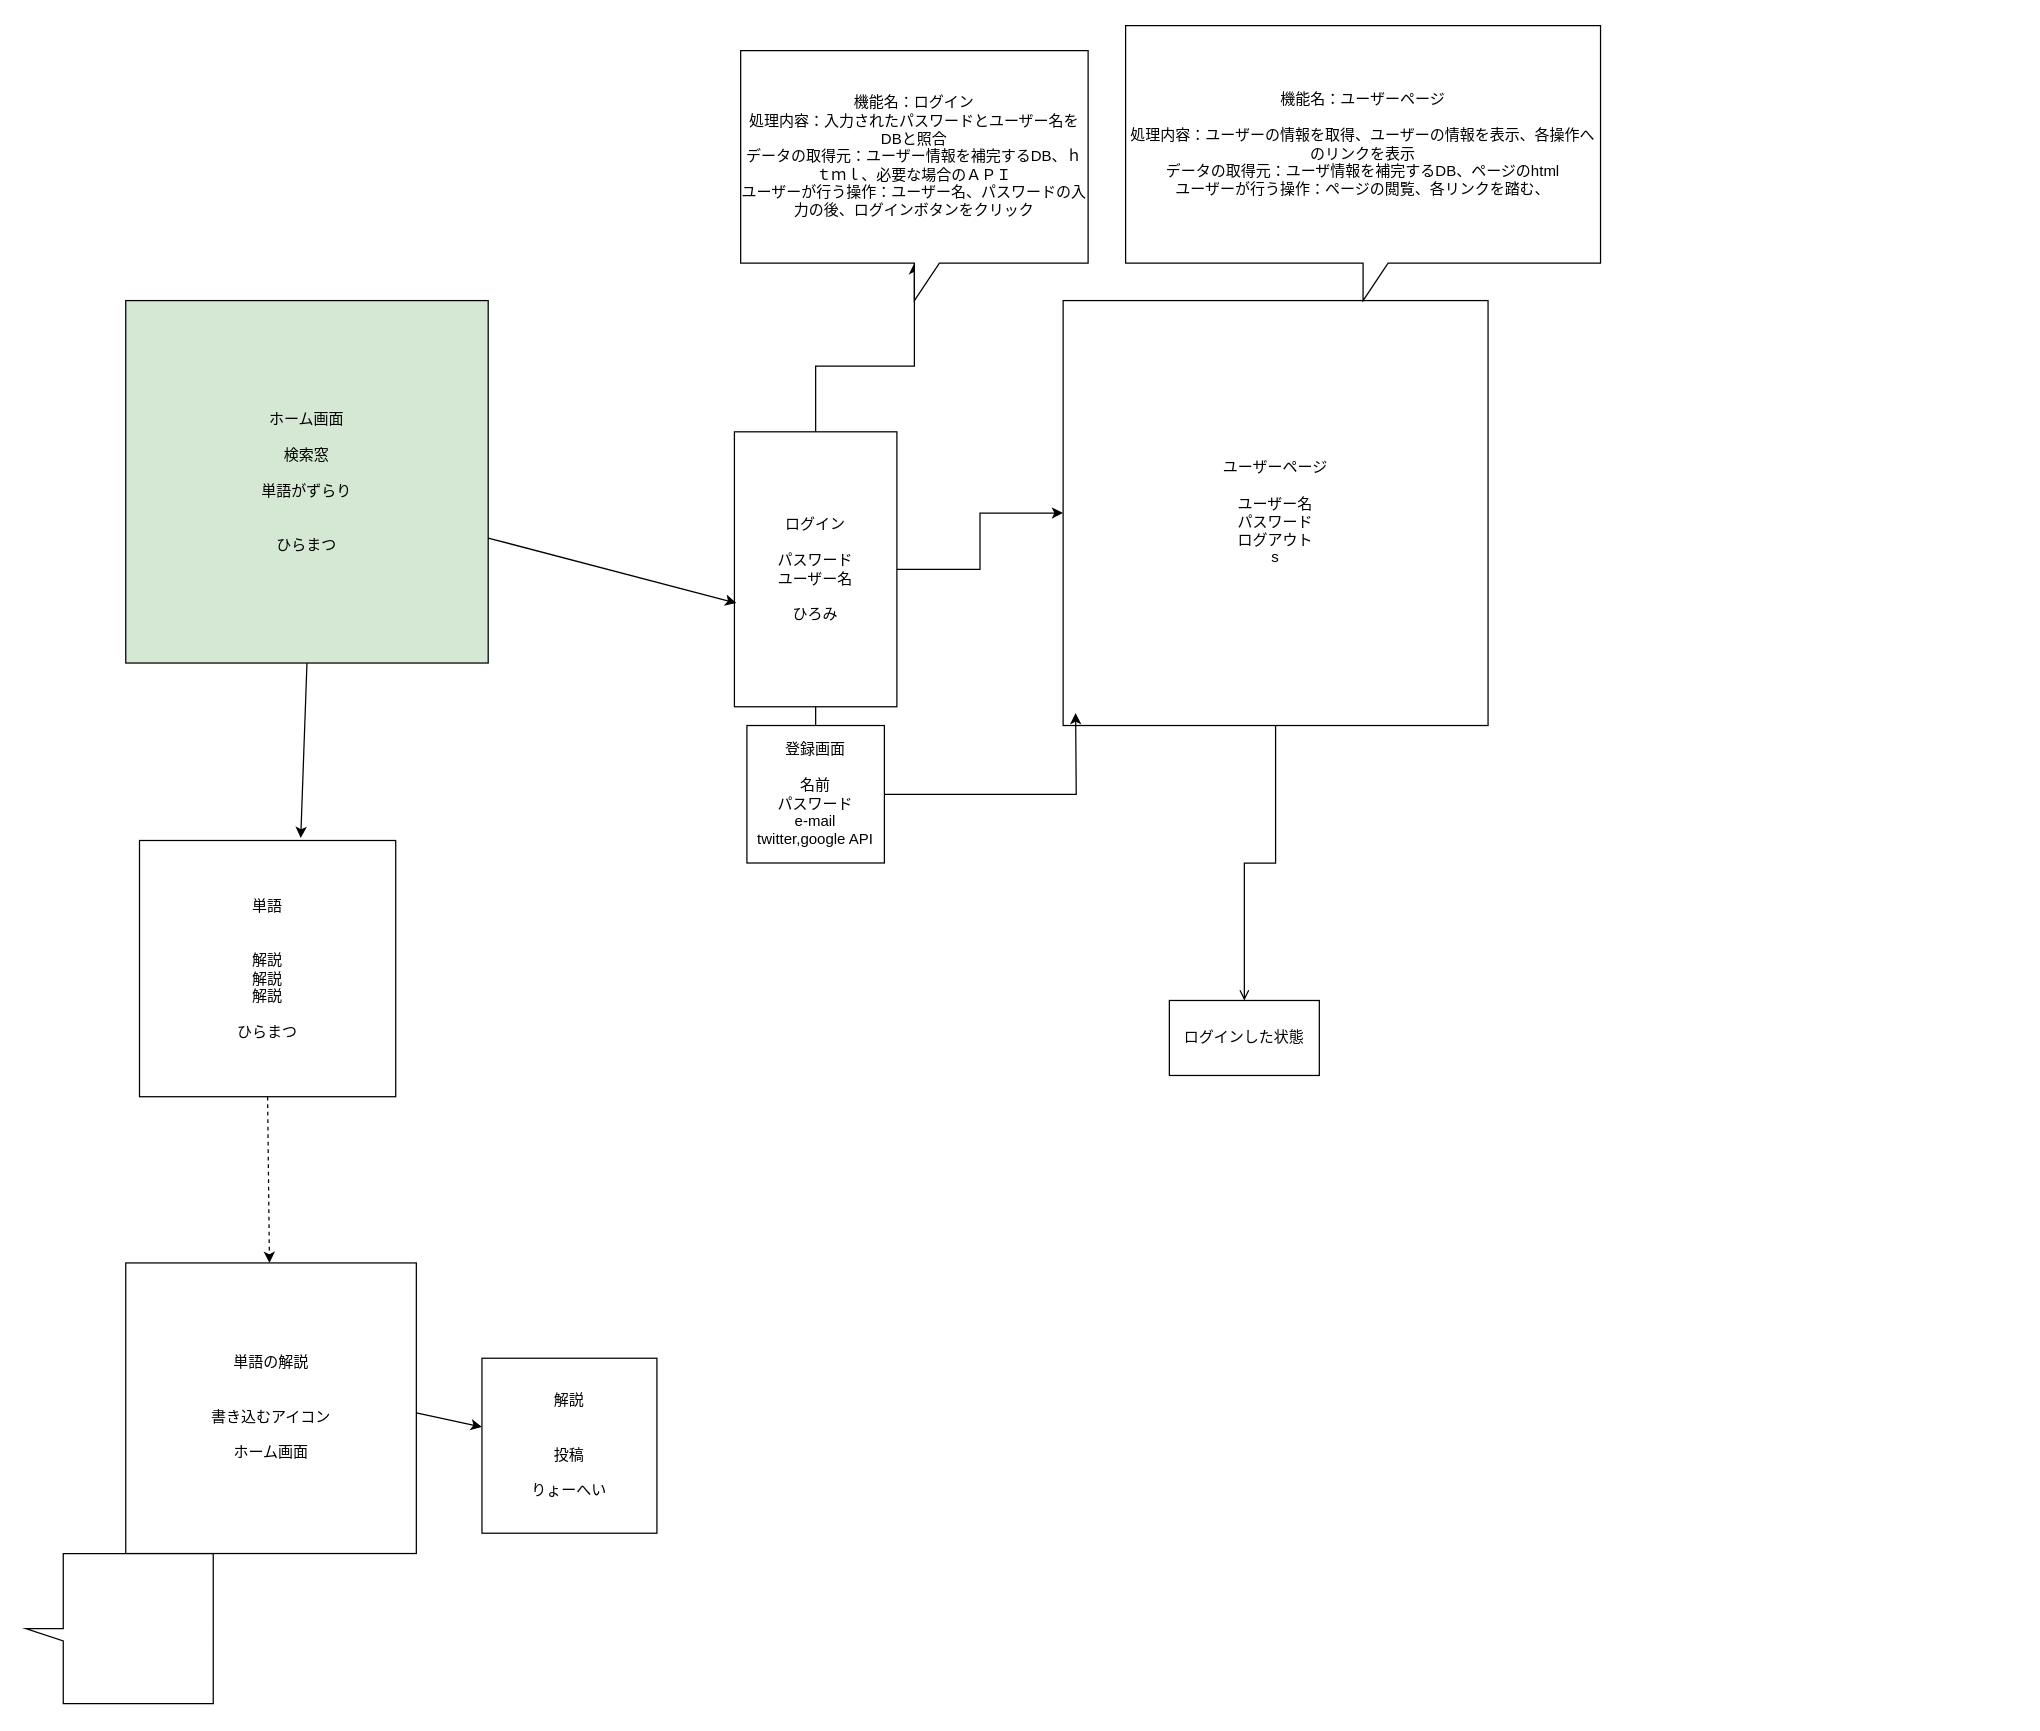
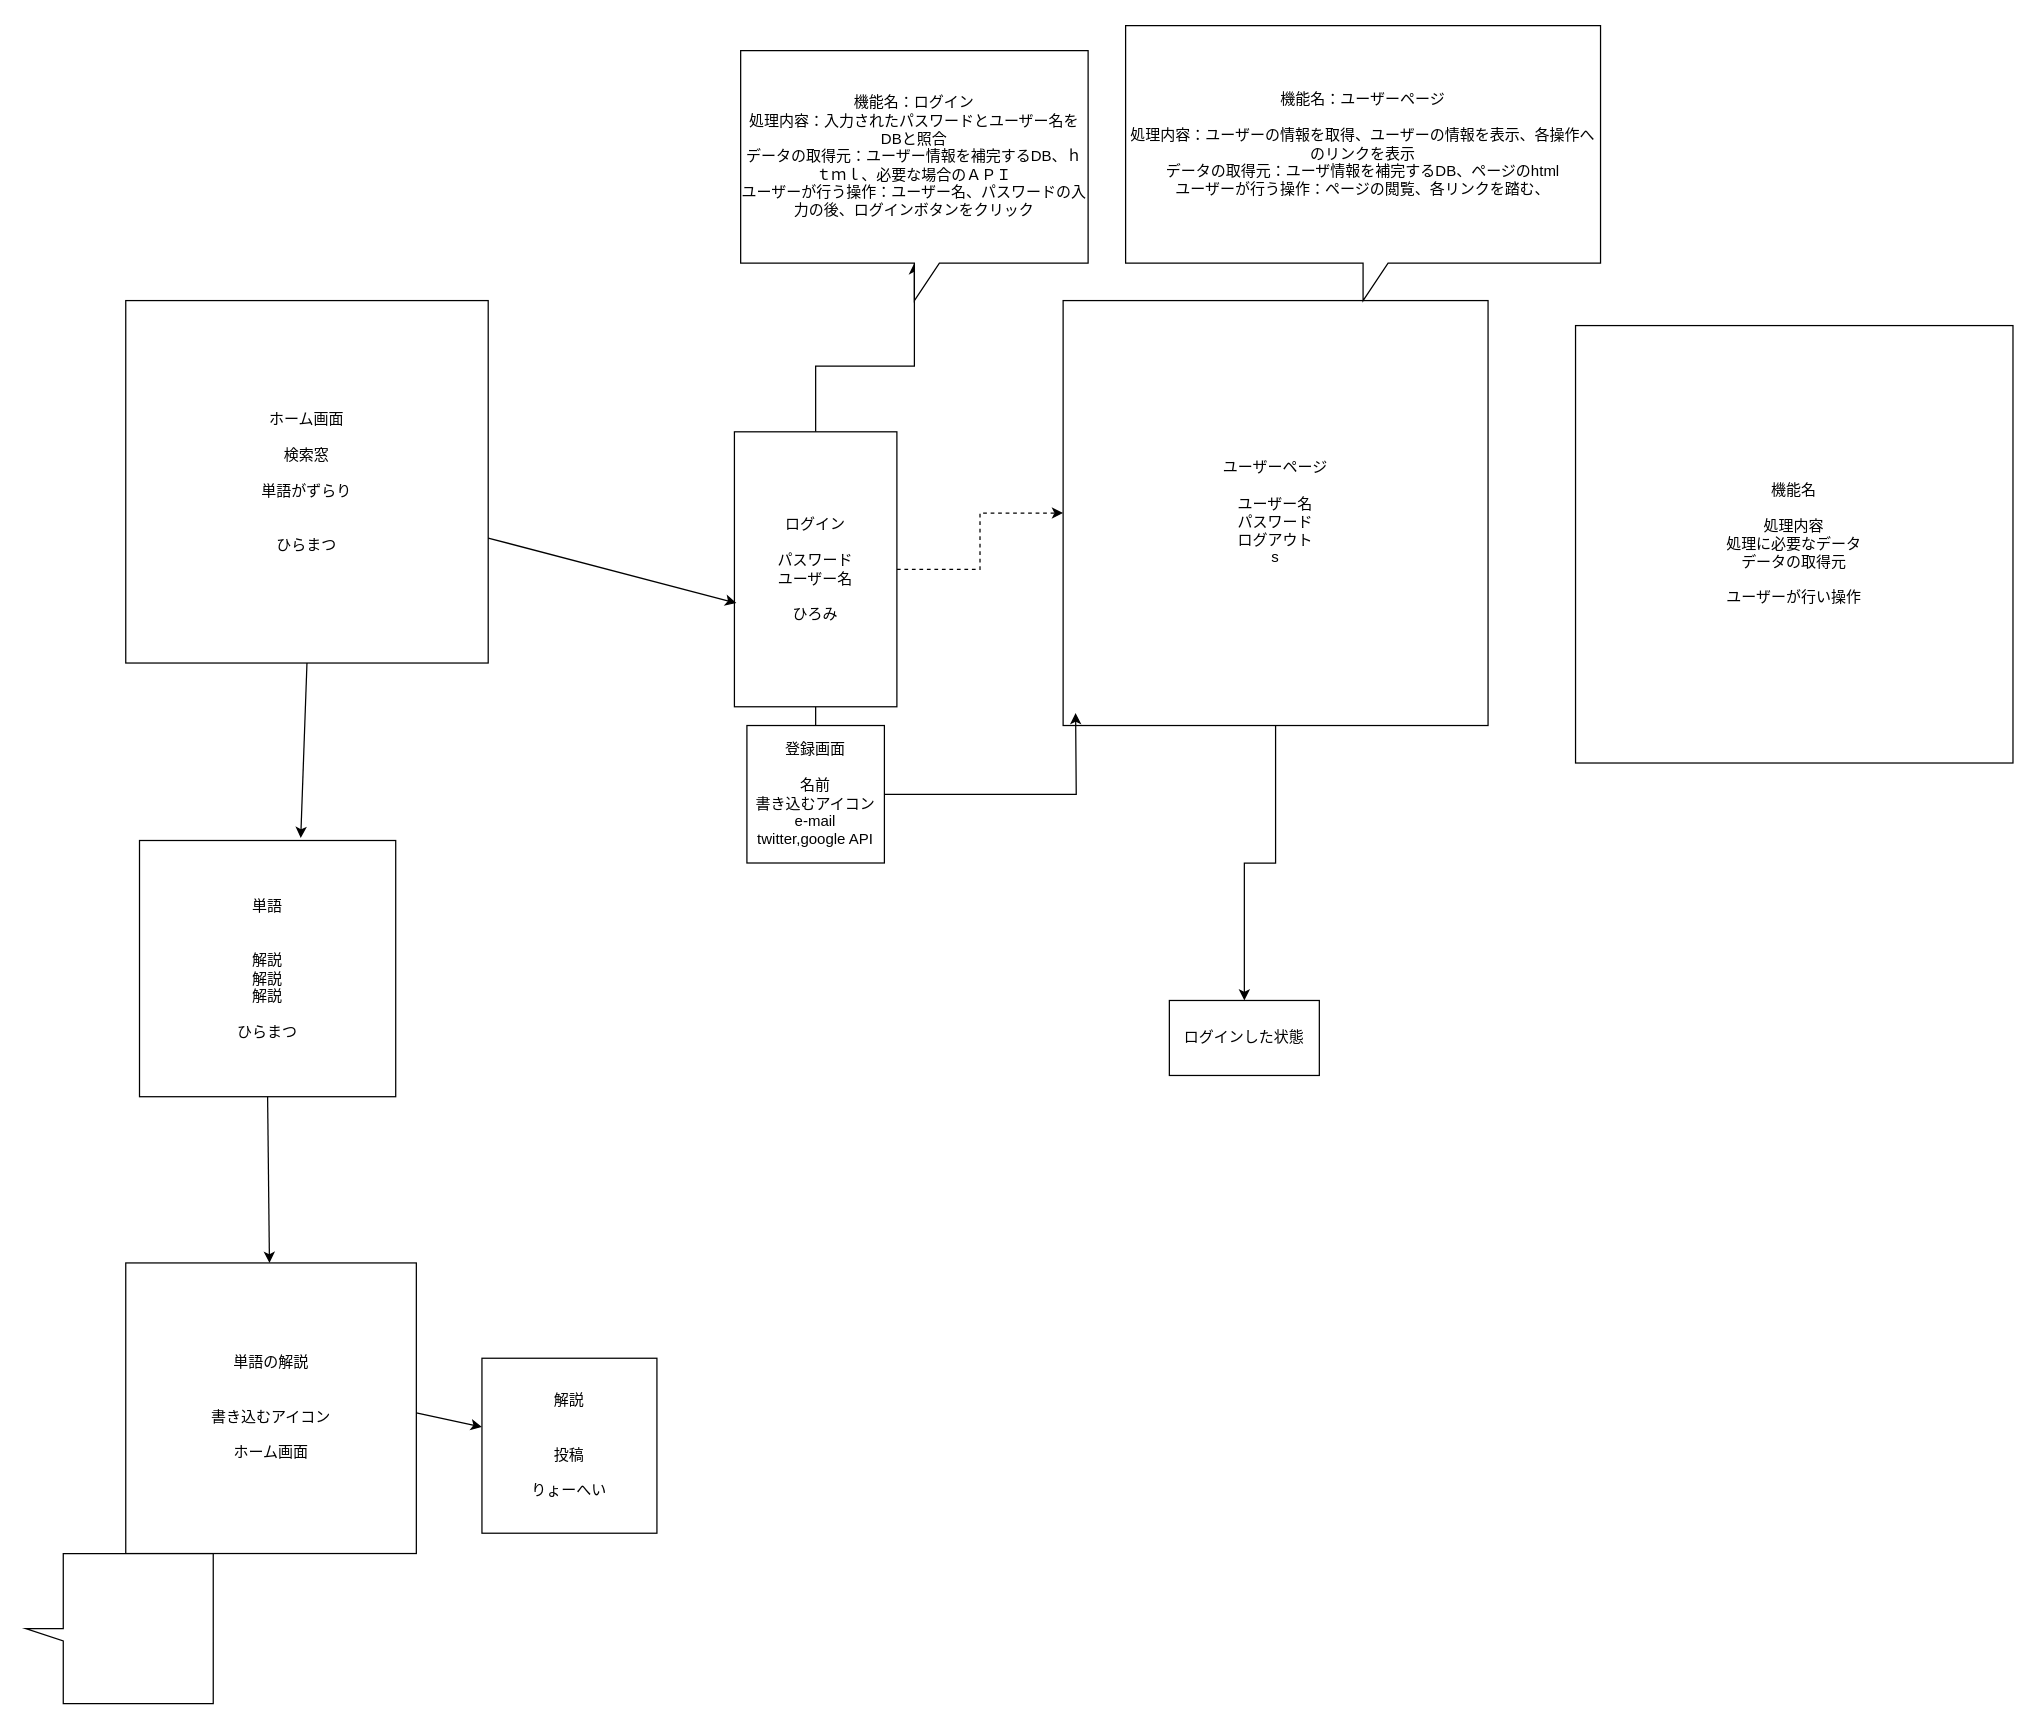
node "ホーム画面 検索窓 単語がずらり ひらまつ": fillcolor #d5e8d4 -> #ffffff
node "機能名 処理内容 処理に必要なデータ データの取得元 ユーザーが行い操作": added
edge "ログイン パスワード ユーザー名 ひろみ" -> "ユーザーページ ユーザー名 パスワード ログアウト s": style solid -> dashed
node "登録画面 名前 パスワード e-mail twitter,google API": label "登録画面 名前 パスワード e-mail twitter,google API" -> "登録画面 名前 書き込むアイコン e-mail twitter,google API"
edge "ユーザーページ ユーザー名 パスワード ログアウト s" -> "ログインした状態": arrowhead open -> classic
edge "単語 解説 解説 解説 ひらまつ" -> "単語の解説 書き込むアイコン ホーム画面": style dashed -> solid
